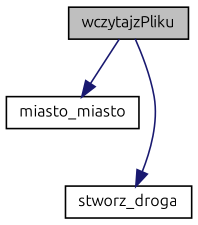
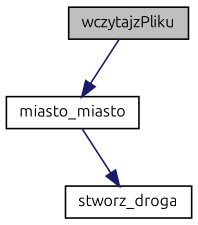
edge "wczytajzPliku" -> "stworz_droga": now "miasto_miasto" -> "stworz_droga"
